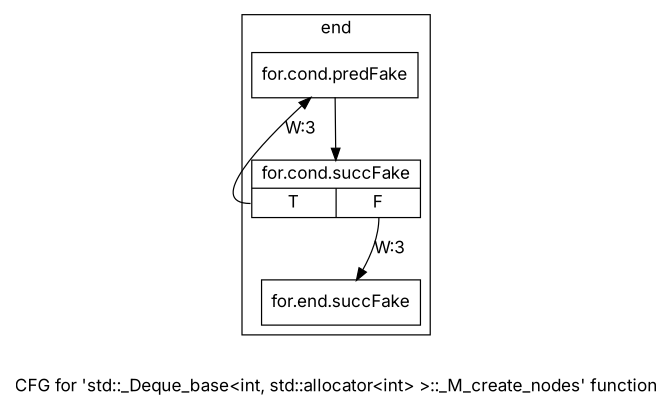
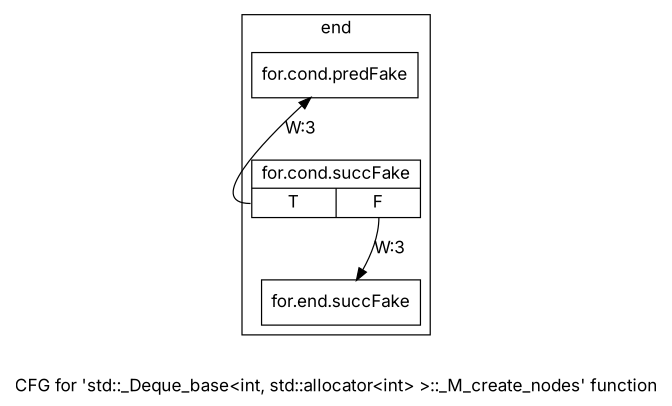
edge "for.cond.predFake" -> "for.cond.succFake": removed
